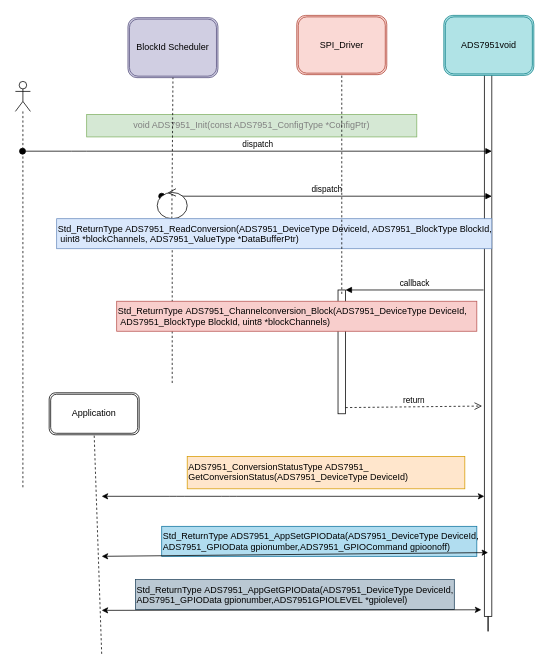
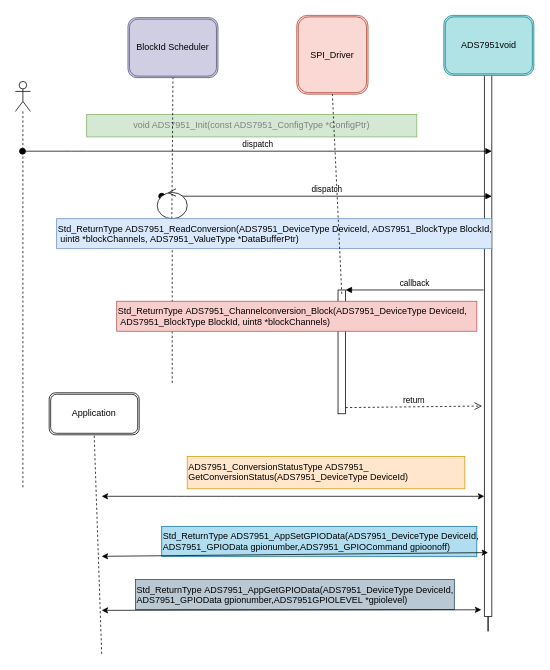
node "SPI_Driver": size 90x59 -> 71x79
